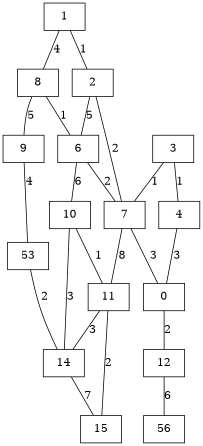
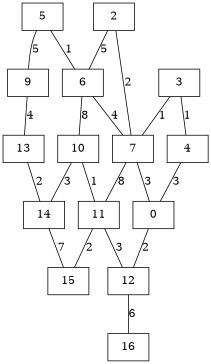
node "1": removed
node "8": label "8" -> "5"
edge "6" -- "10": label "6" -> "8"
edge "6" -- "7": label "2" -> "4"
node "53": label "53" -> "13"
edge "11" -- "14": now "11" -- "12"
node "56": label "56" -> "16"
